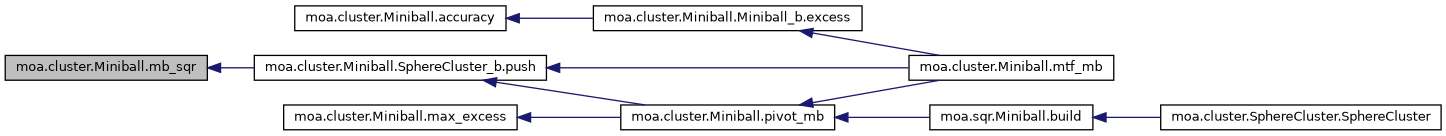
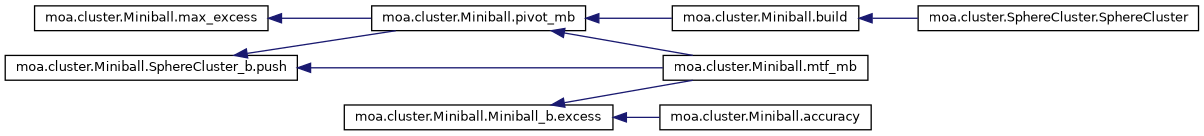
edge "moa.cluster.Miniball.Miniball_b.excess" -> "moa.cluster.Miniball.accuracy": reversed
node "moa.cluster.Miniball.mb_sqr": removed
node "moa.sqr.Miniball.build": label "moa.sqr.Miniball.build" -> "moa.cluster.Miniball.build"
